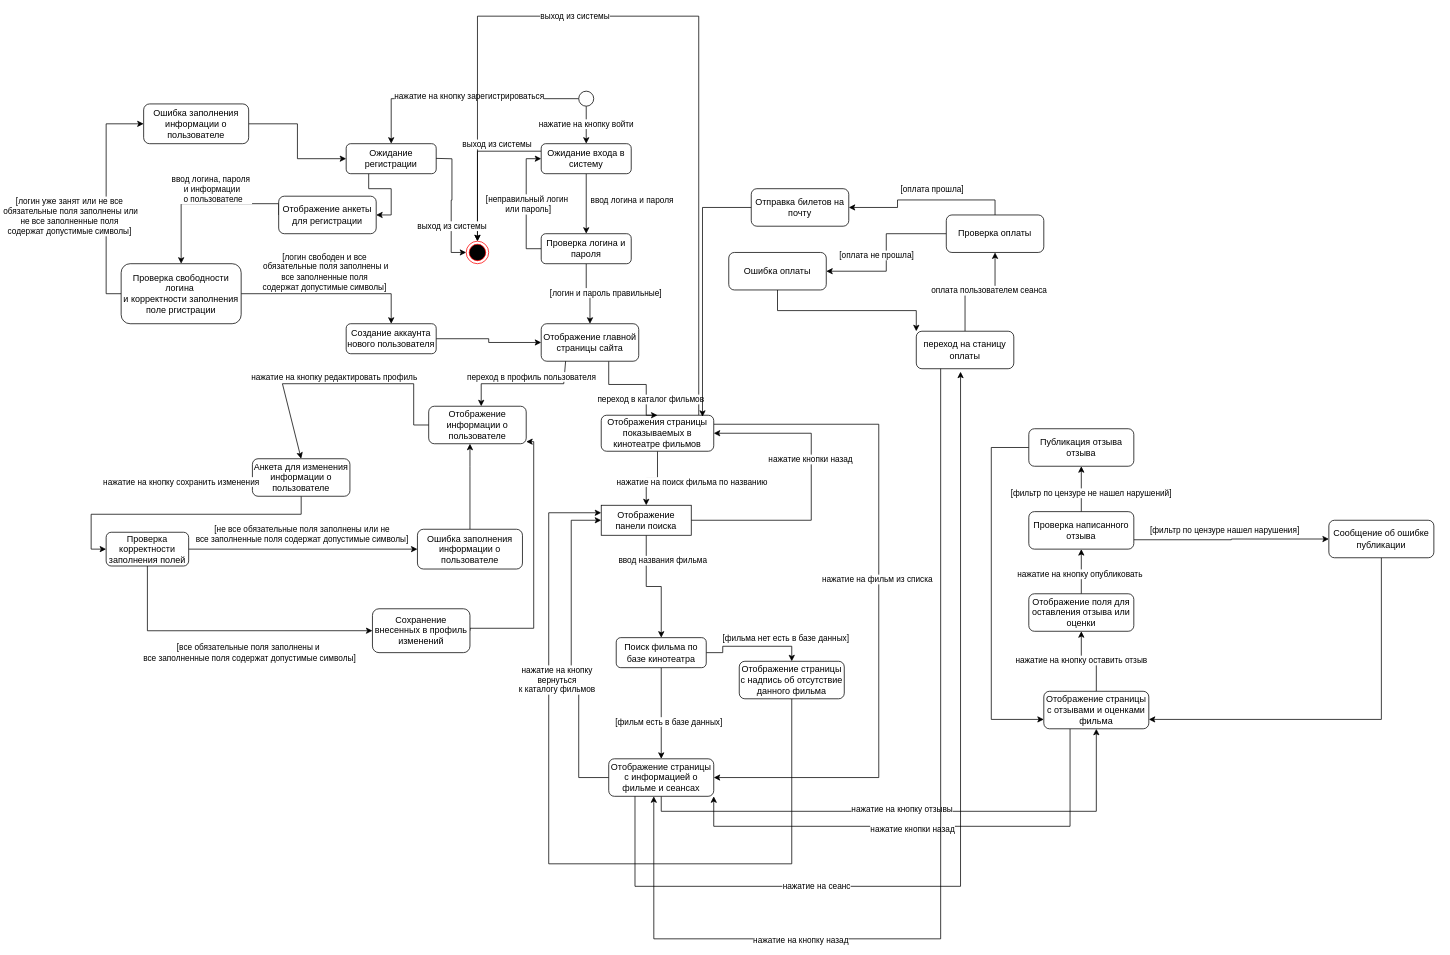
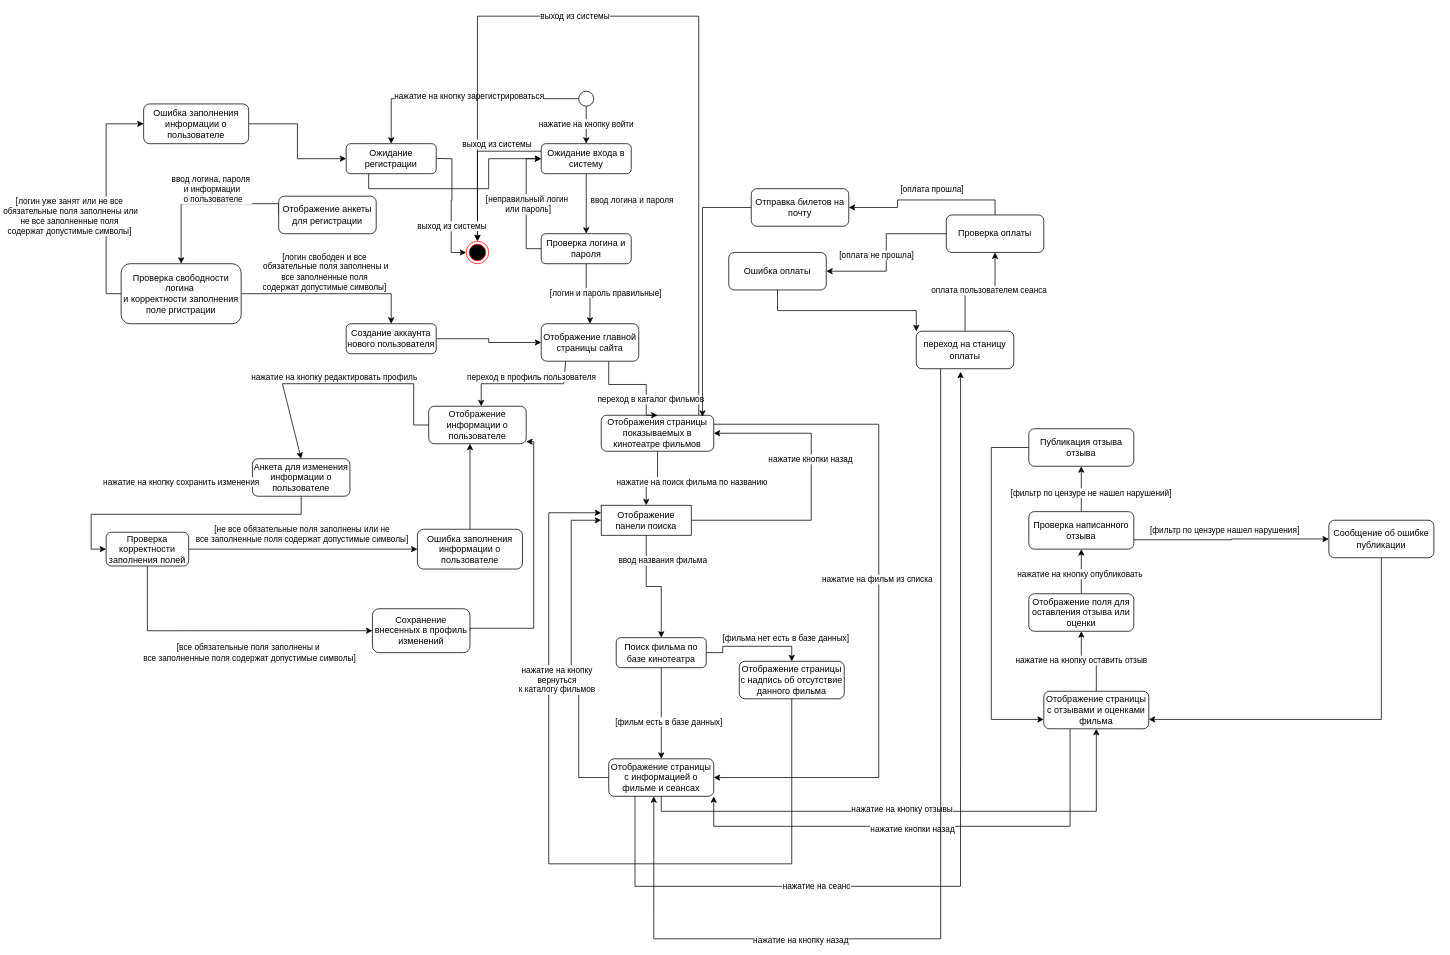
edge "Ожидание регистрации" -> "Отображение анкеты для регистрации": now "Ожидание регистрации" -> "Ожидание входа в систему"
